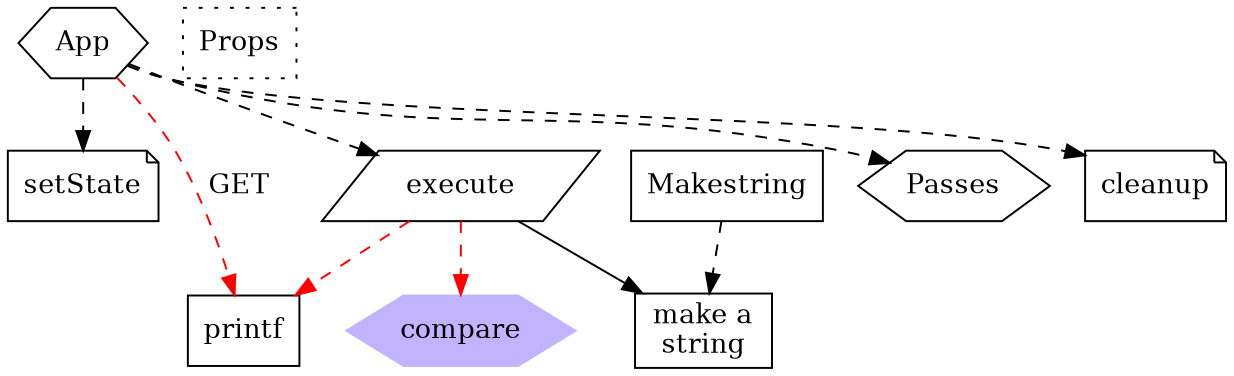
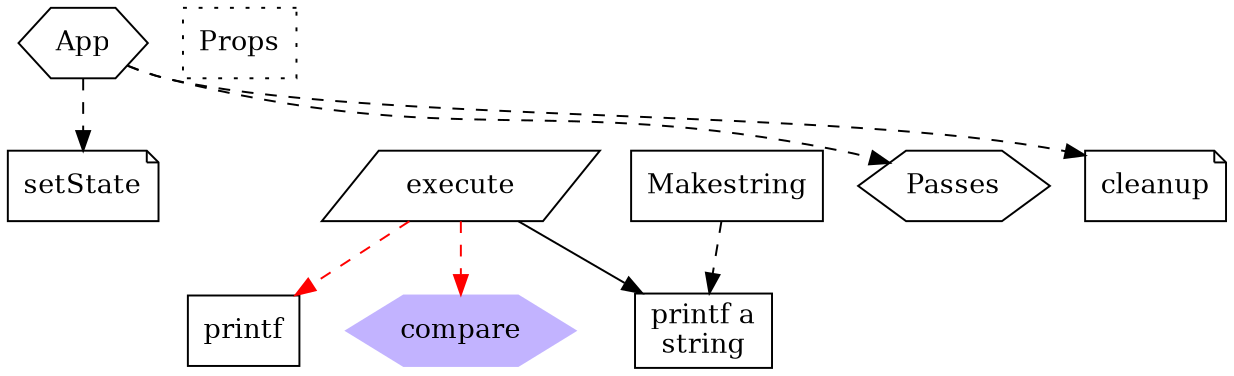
edge "App" -> "execute": removed
edge "App" -> "printf": removed, label "GET"
node "make a string": label "make a string" -> "printf a string"
